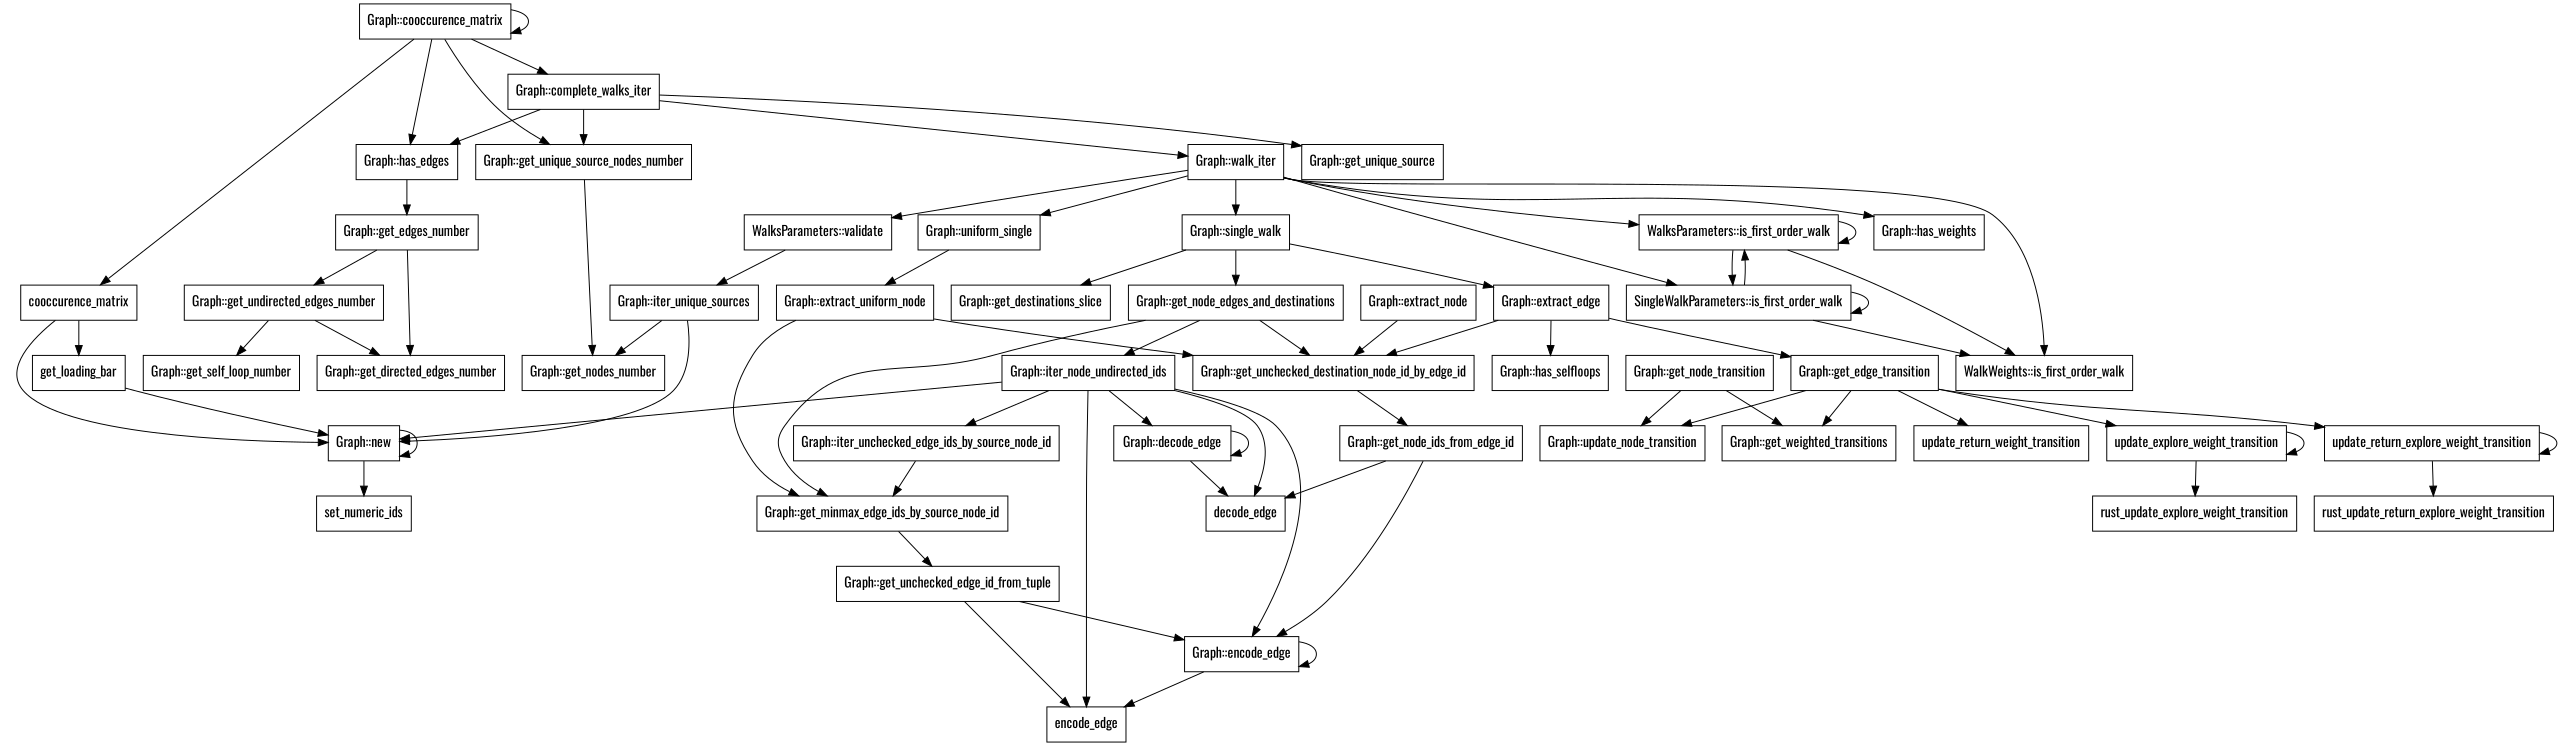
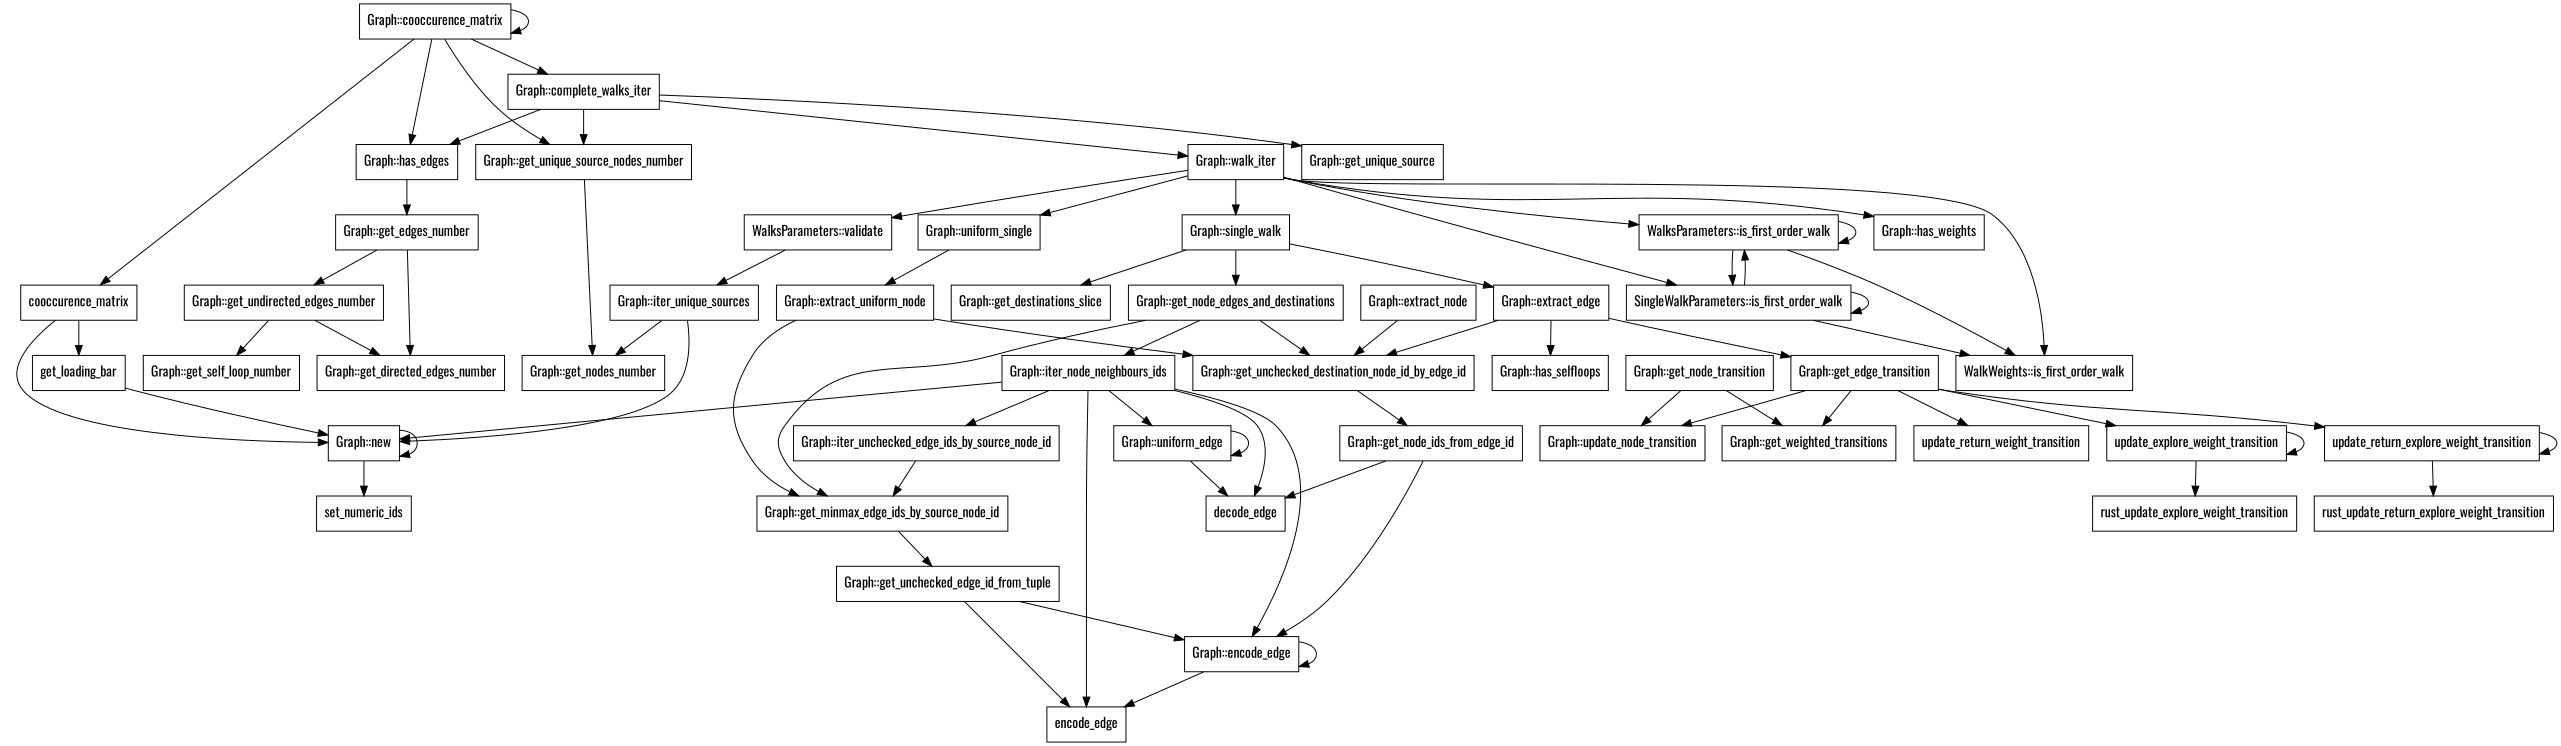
node "Graph::iter_node_undirected_ids": label "Graph::iter_node_undirected_ids" -> "Graph::iter_node_neighbours_ids"
node "Graph::decode_edge": label "Graph::decode_edge" -> "Graph::uniform_edge"
